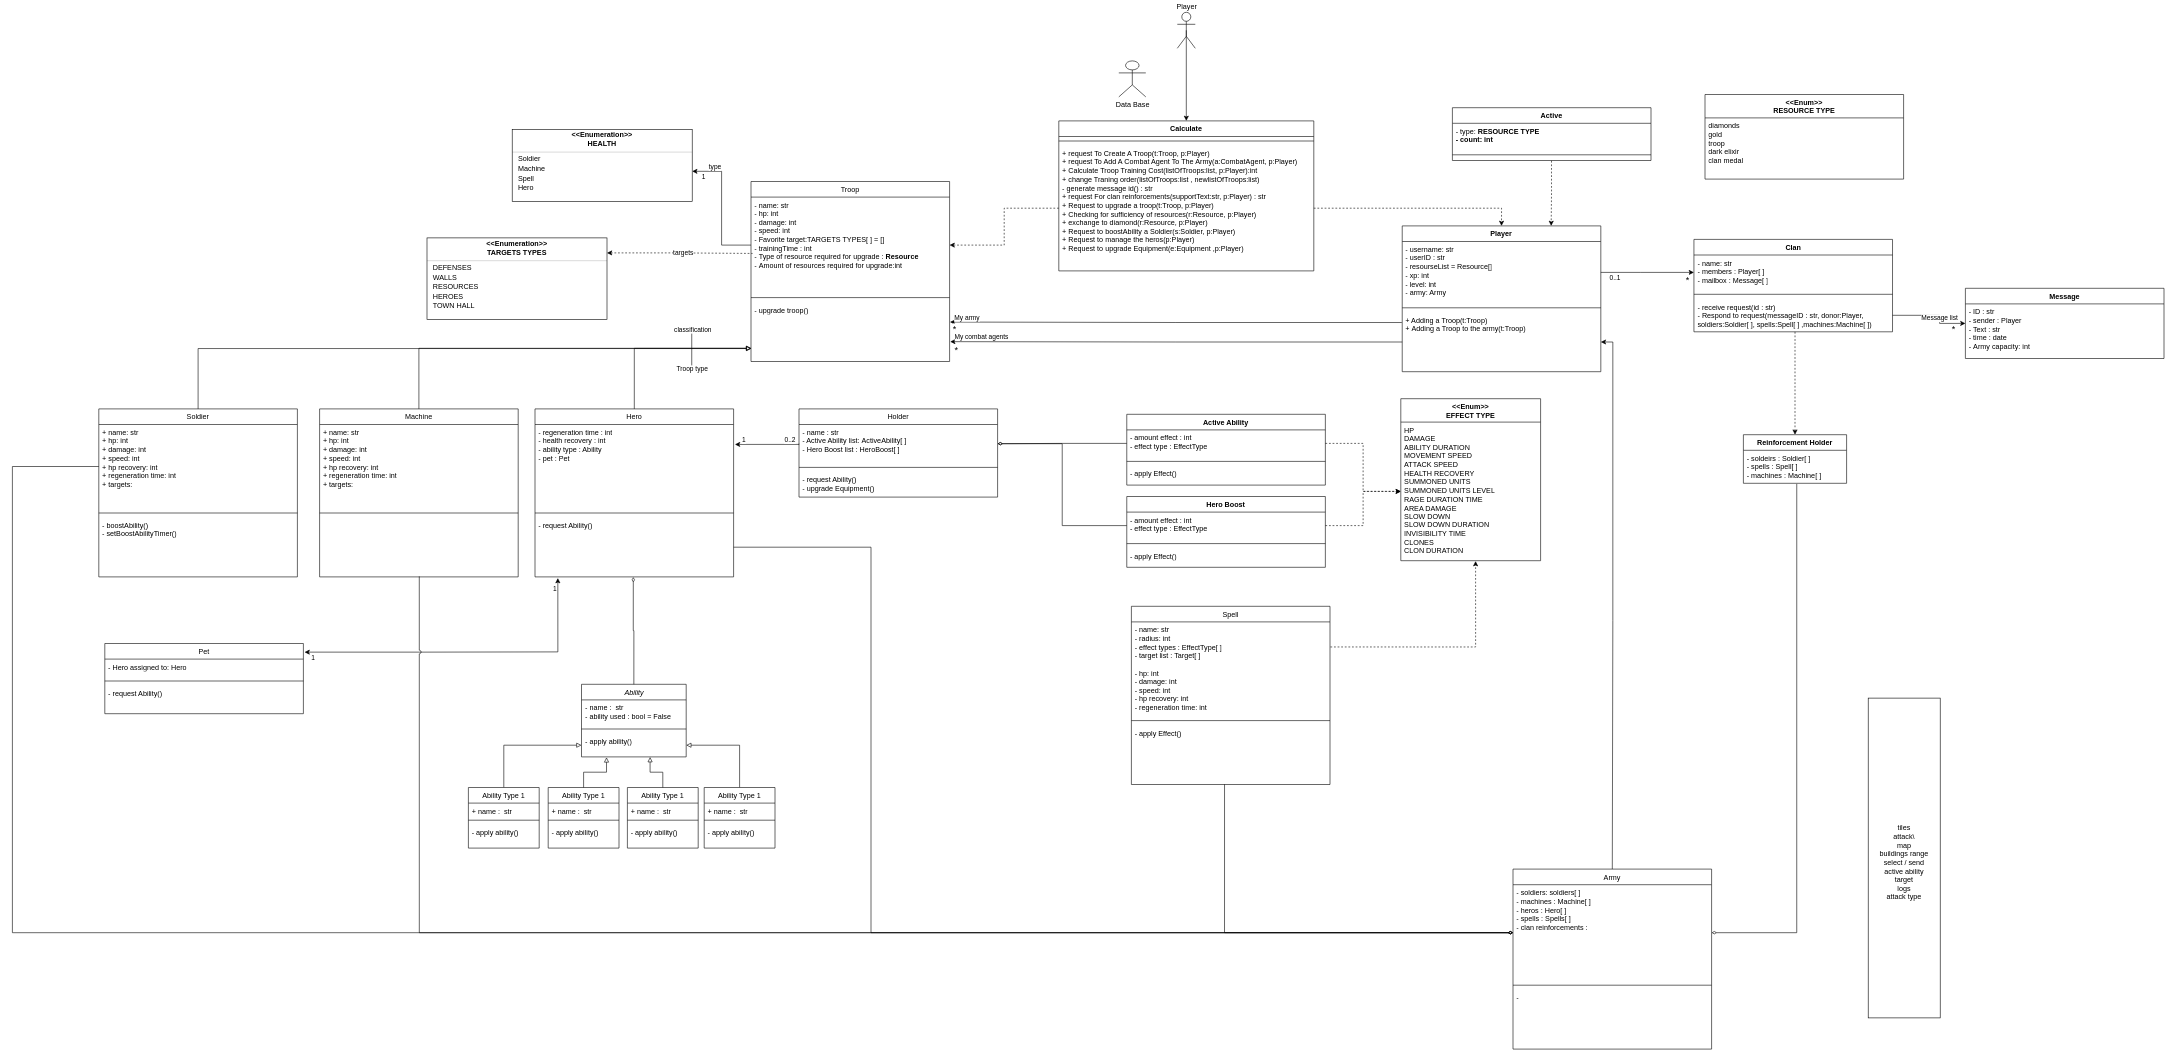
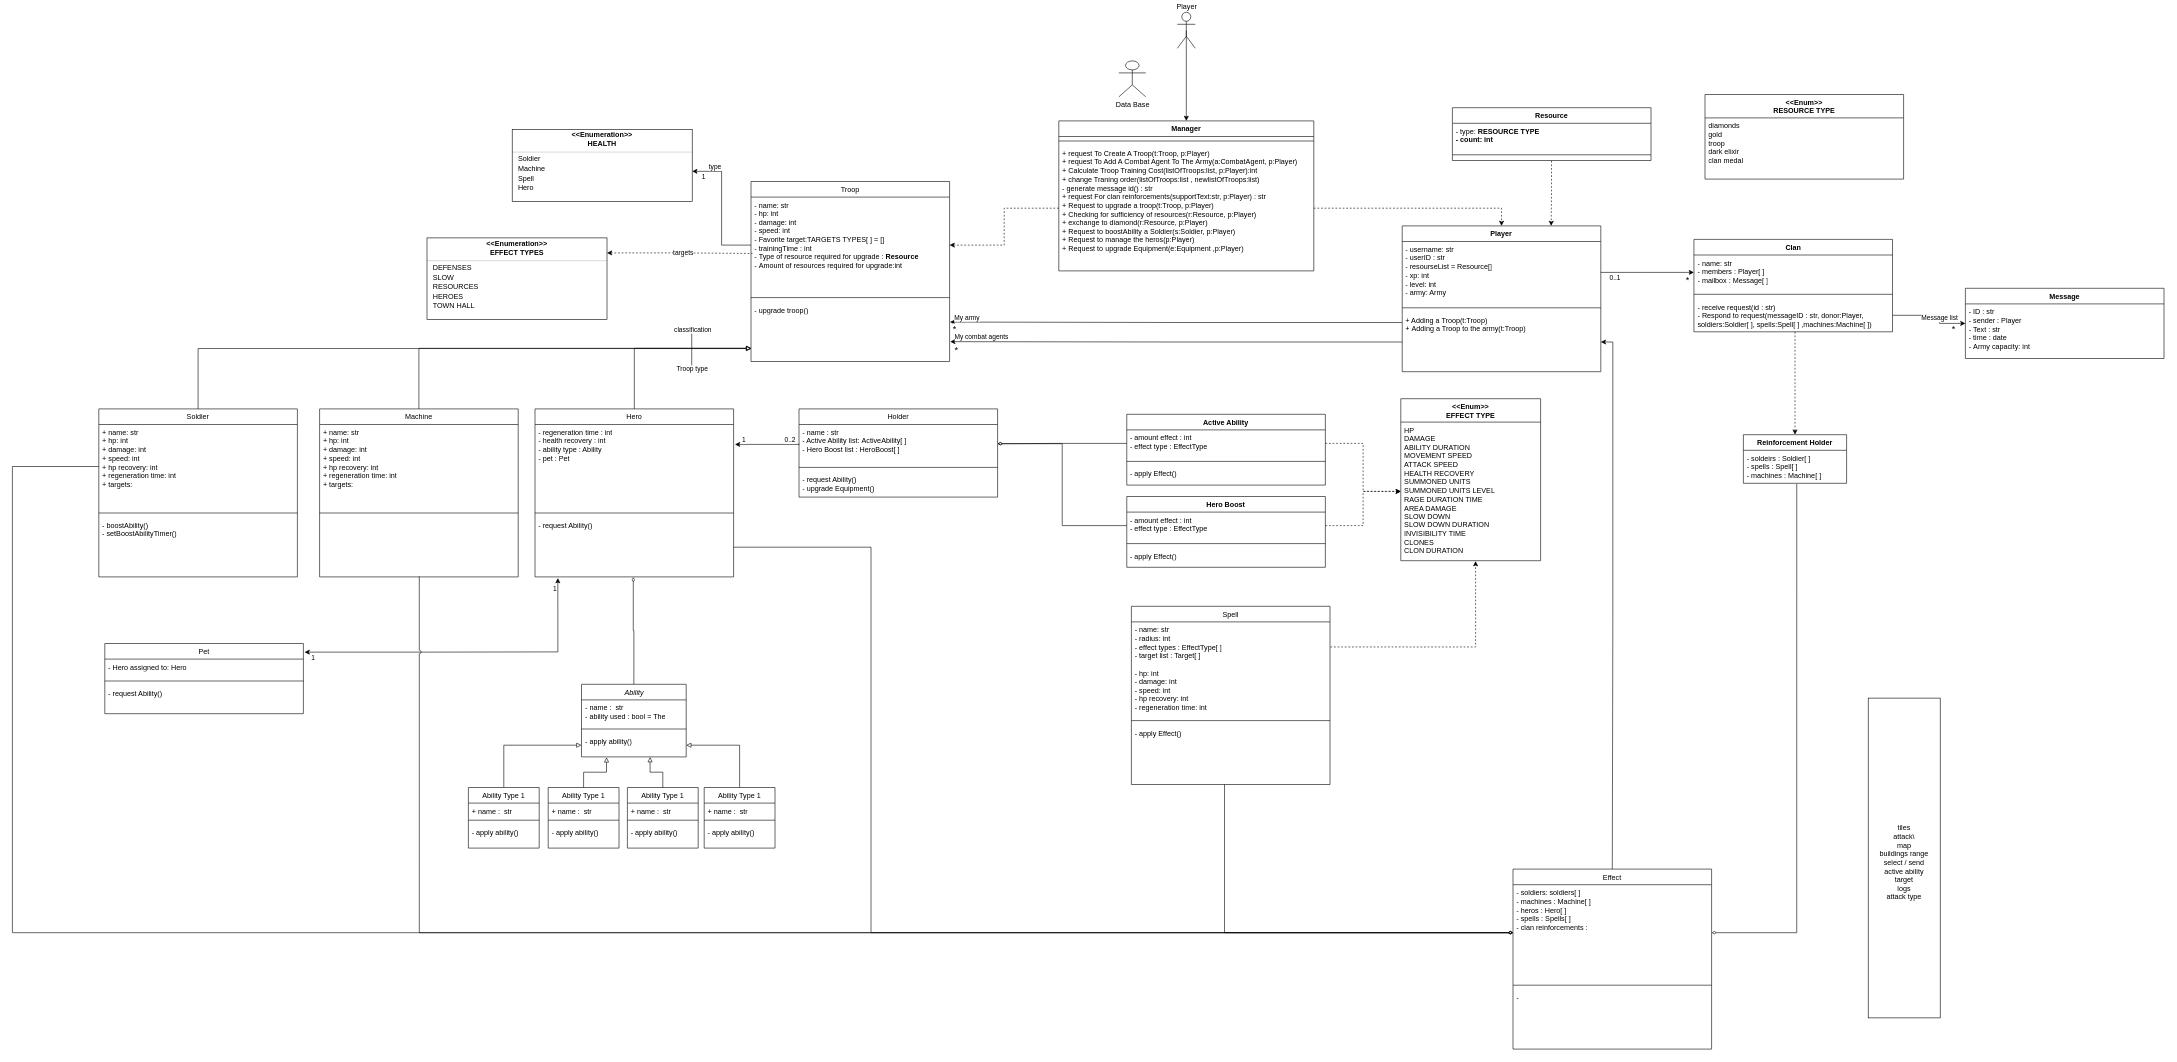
node "Active": label "Active" -> "Resource"
node "Calculate": label "Calculate" -> "Manager"
node "TARGETS TYPES": label "TARGETS TYPES" -> "EFFECT TYPES"
node "WALLS": label "WALLS" -> "SLOW"
node "- name : str - ability used : bool = False": label "- name : str - ability used : bool = False" -> "- name : str - ability used : bool = The"
node "Army": label "Army" -> "Effect"
